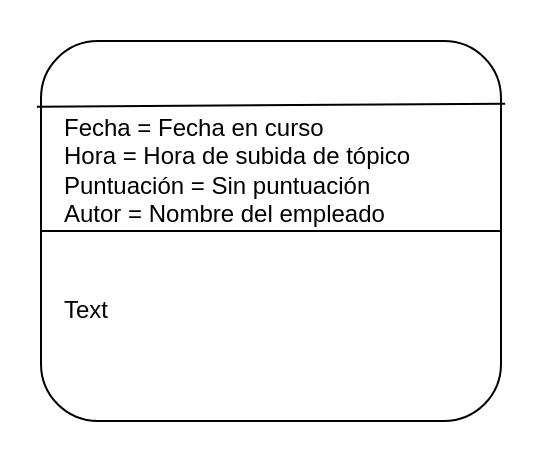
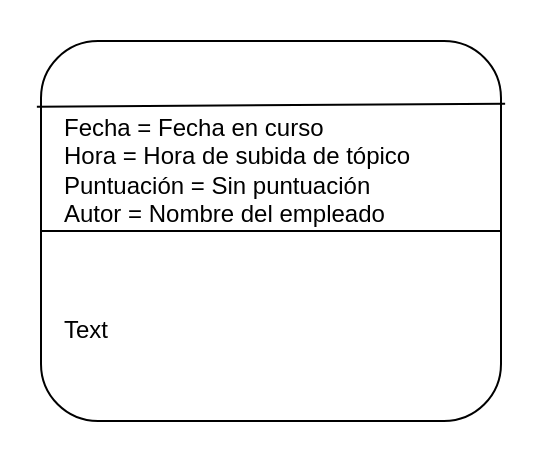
node "Text": moved (271, 311) -> (271, 331)
